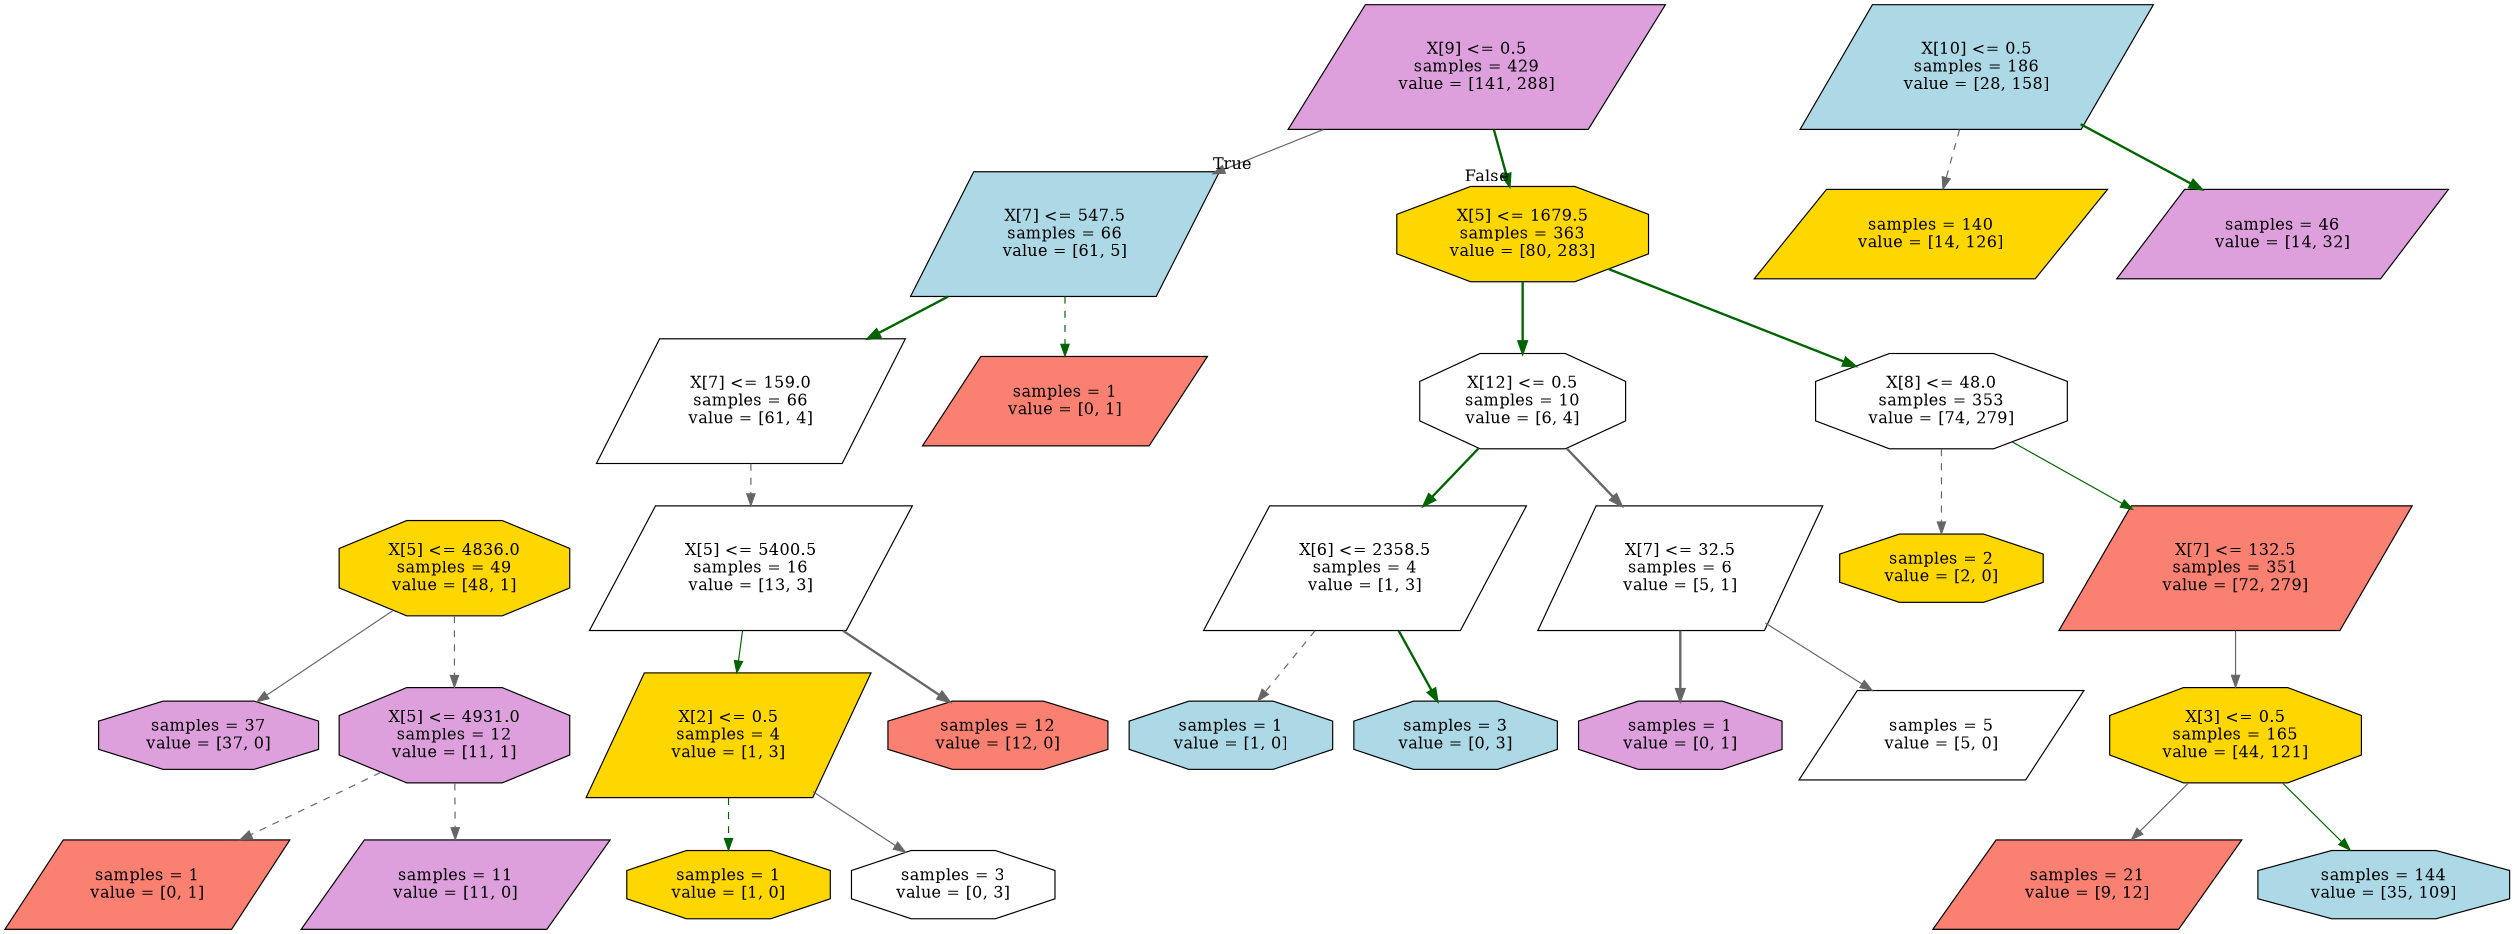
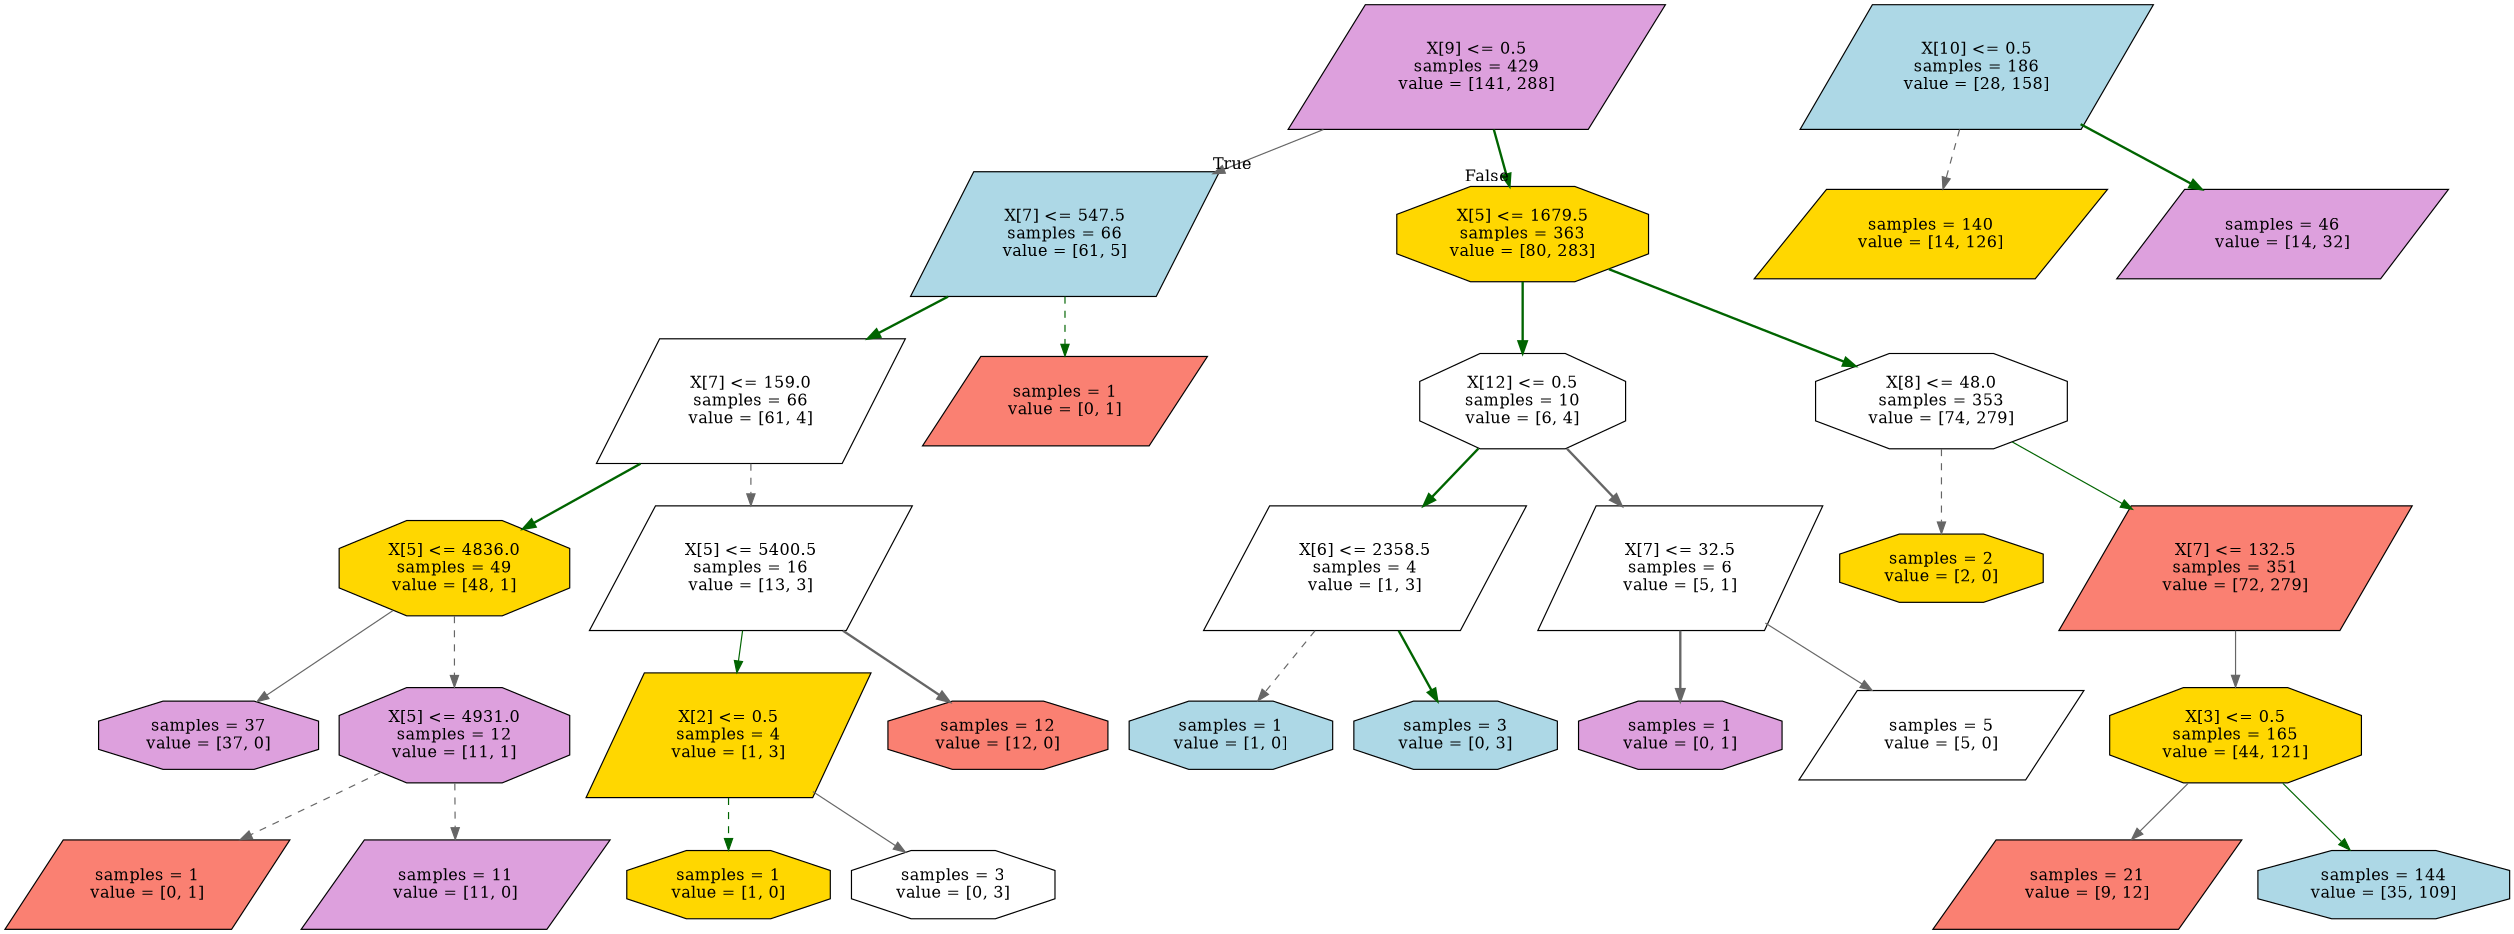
edge "X[7] <= 159.0 samples = 66 value = [61, 4]" -> "X[5] <= 4836.0 samples = 49 value = [48, 1]": added
